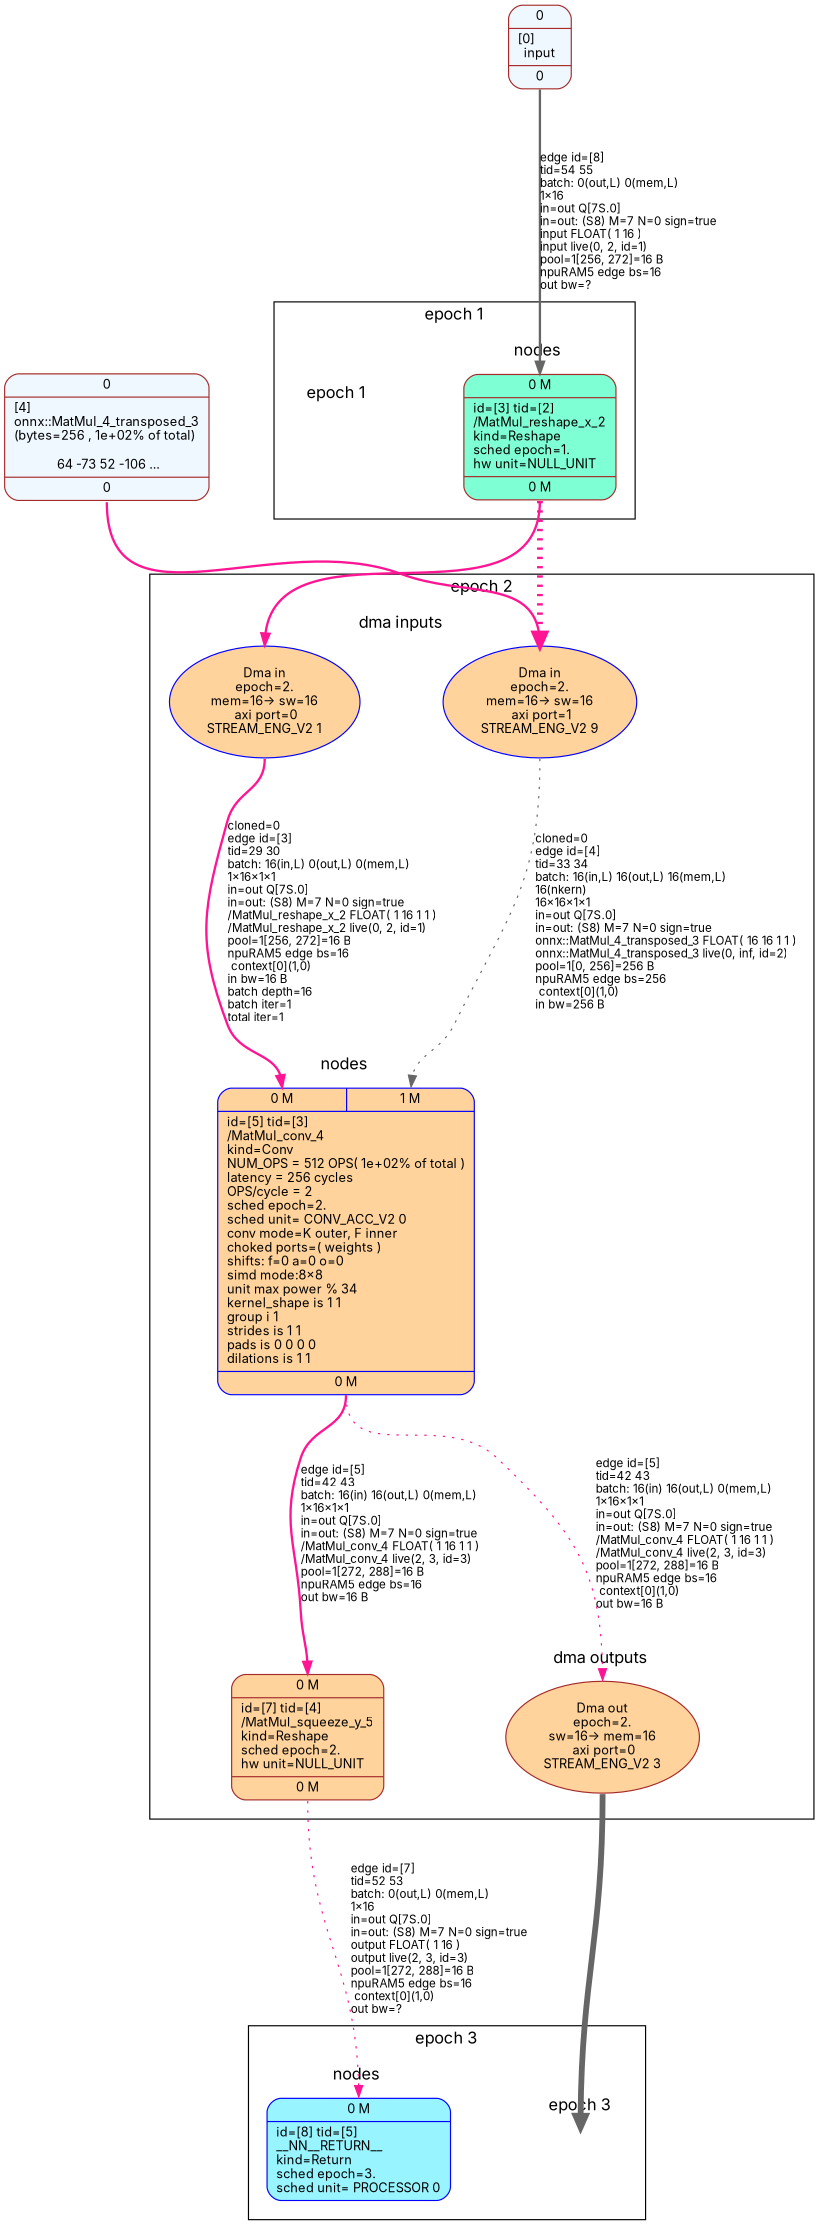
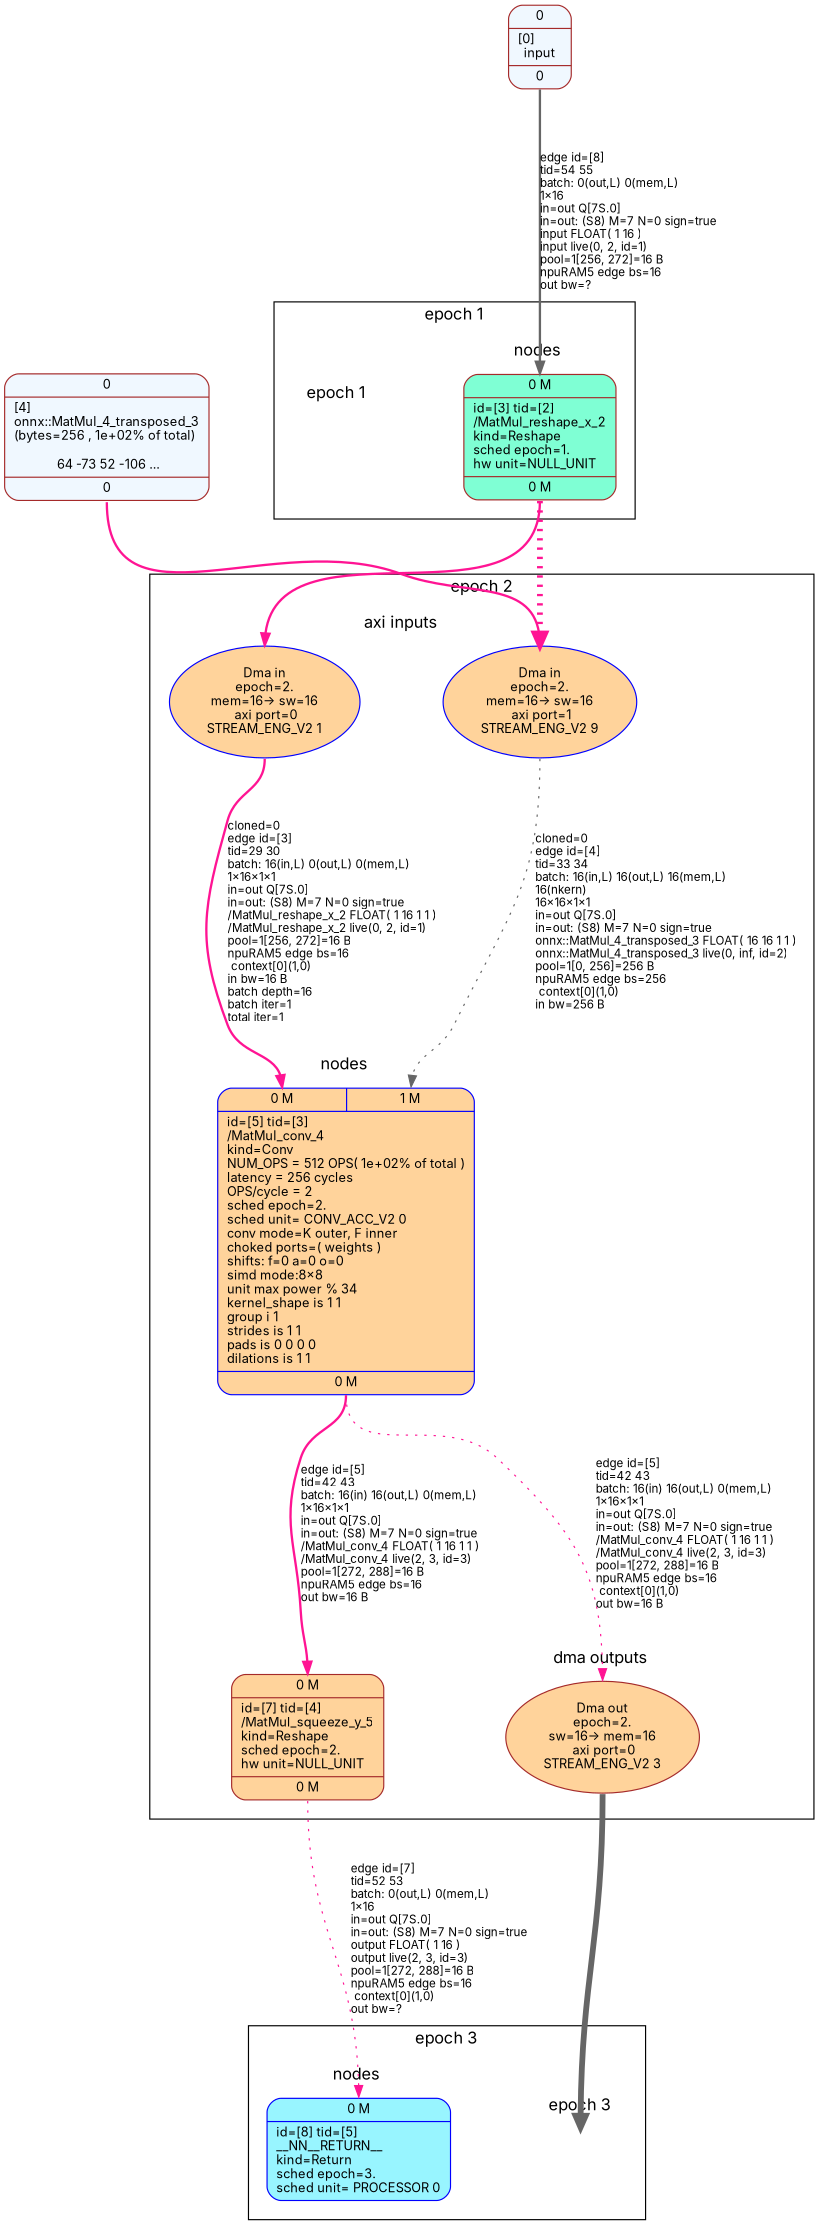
cluster "dma inputs ": label "dma inputs " -> "axi inputs "
